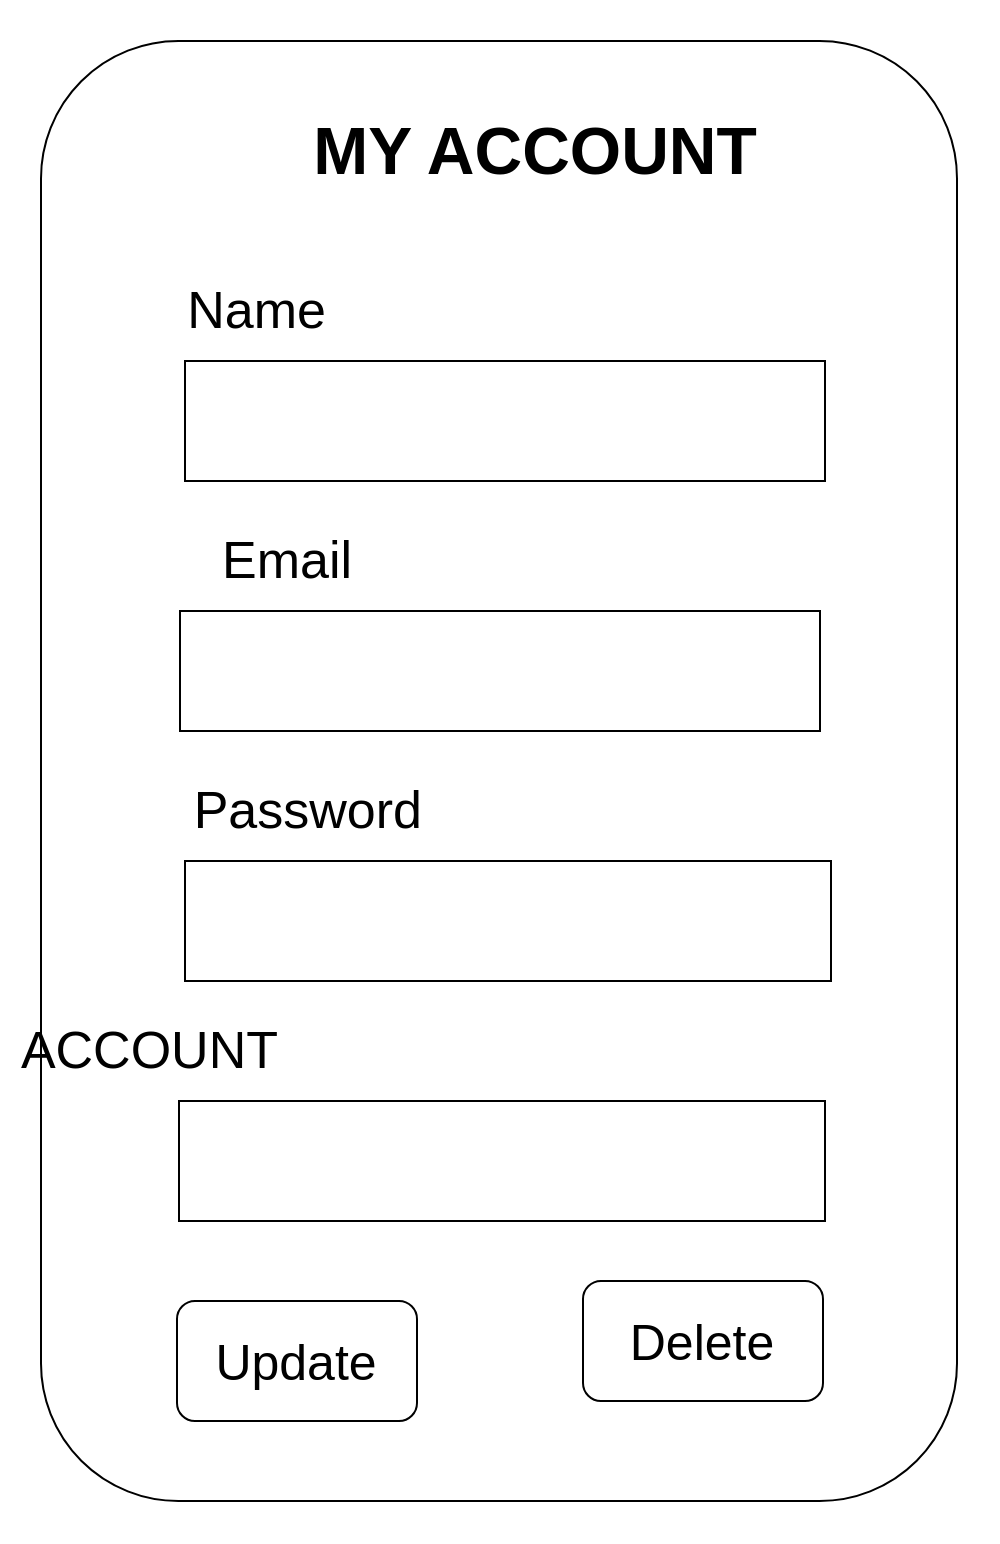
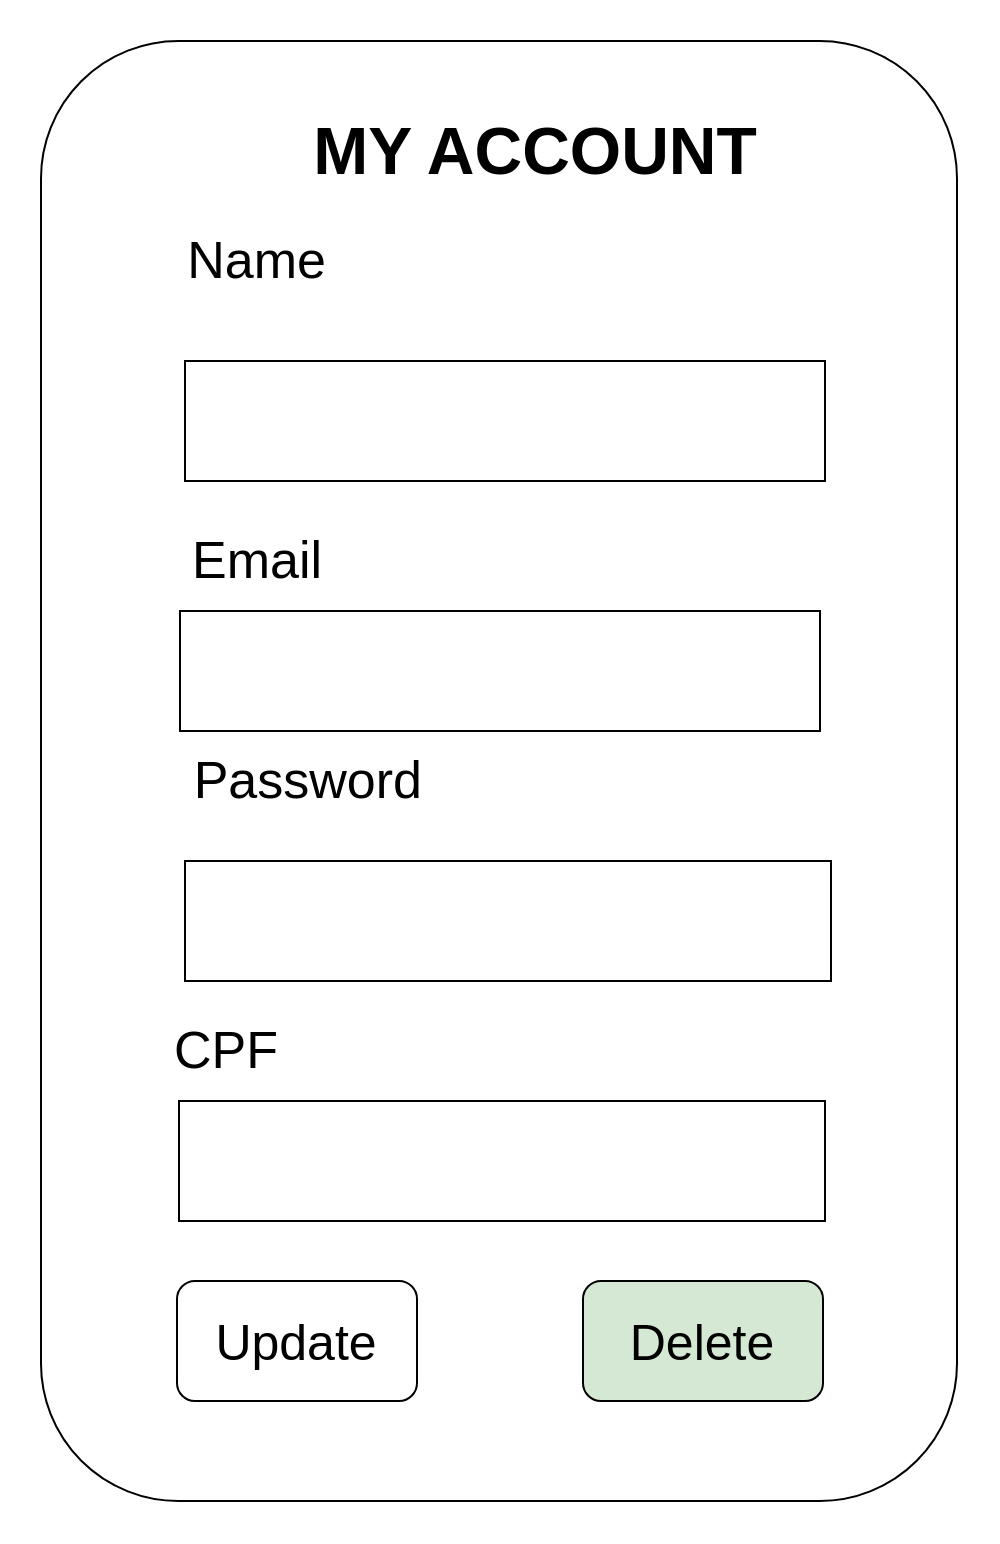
node "Name": moved (551, 311) -> (551, 261)
node "Email": moved (576, 561) -> (546, 561)
node "Password": moved (647, 811) -> (647, 781)
node "ACCOUNT": label "ACCOUNT" -> "CPF"
node "Delete": fillcolor #ffffff -> #d5e8d4
node "Update": moved (297, 1361) -> (297, 1341)
